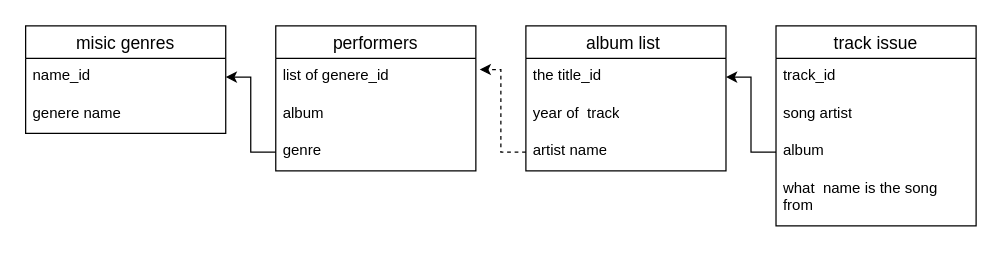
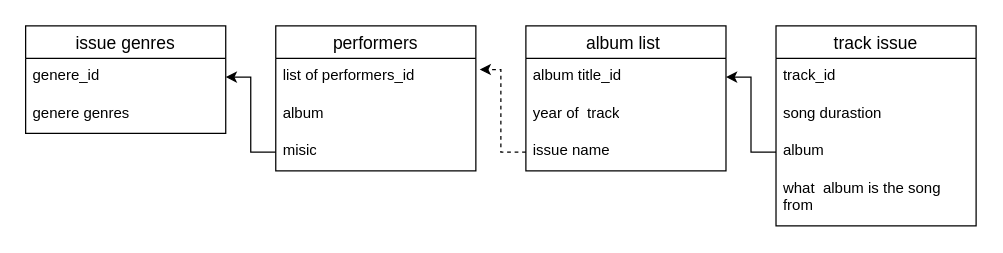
node "misic genres": label "misic genres" -> "issue genres"
node "name_id": label "name_id" -> "genere_id"
node "list of genere_id": label "list of genere_id" -> "list of performers_id"
node "the title_id": label "the title_id" -> "album title_id"
node "genere name": label "genere name" -> "genere genres"
node "song artist": label "song artist" -> "song durastion"
node "genre": label "genre" -> "misic"
node "artist name": label "artist name" -> "issue name"
node "what name is the song from": label "what name is the song from" -> "what album is the song from"
